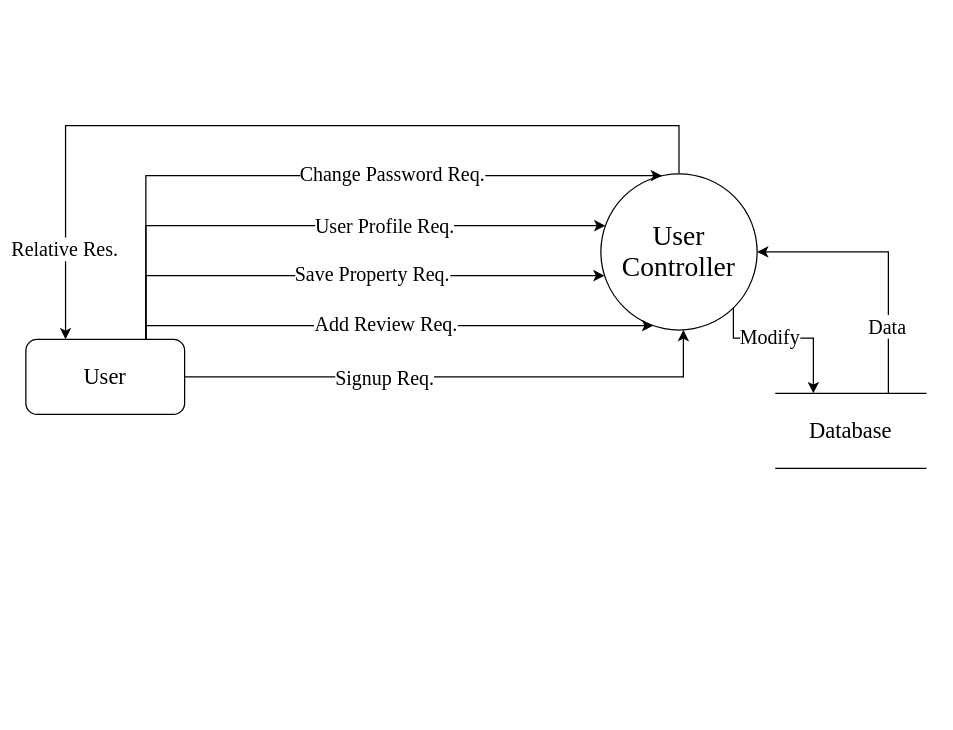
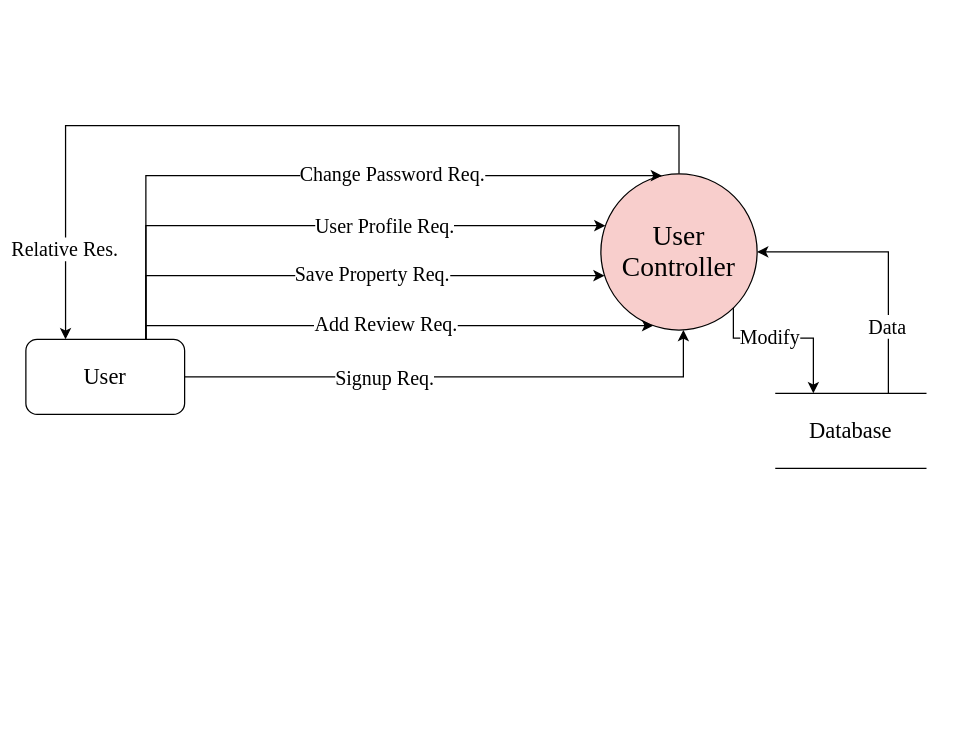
node "User Controller": fillcolor #ffffff -> #f8cecc
